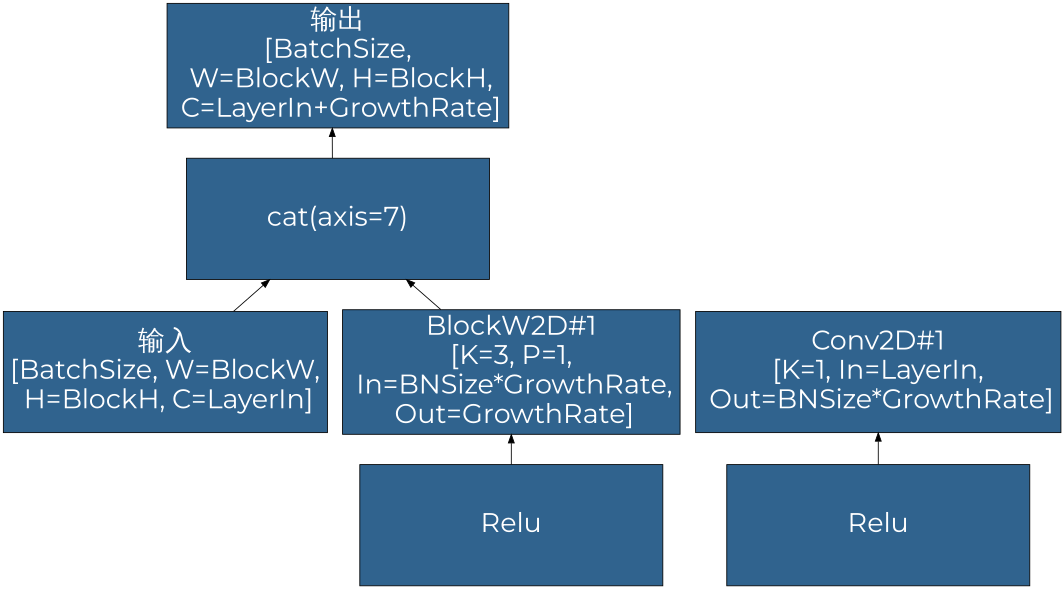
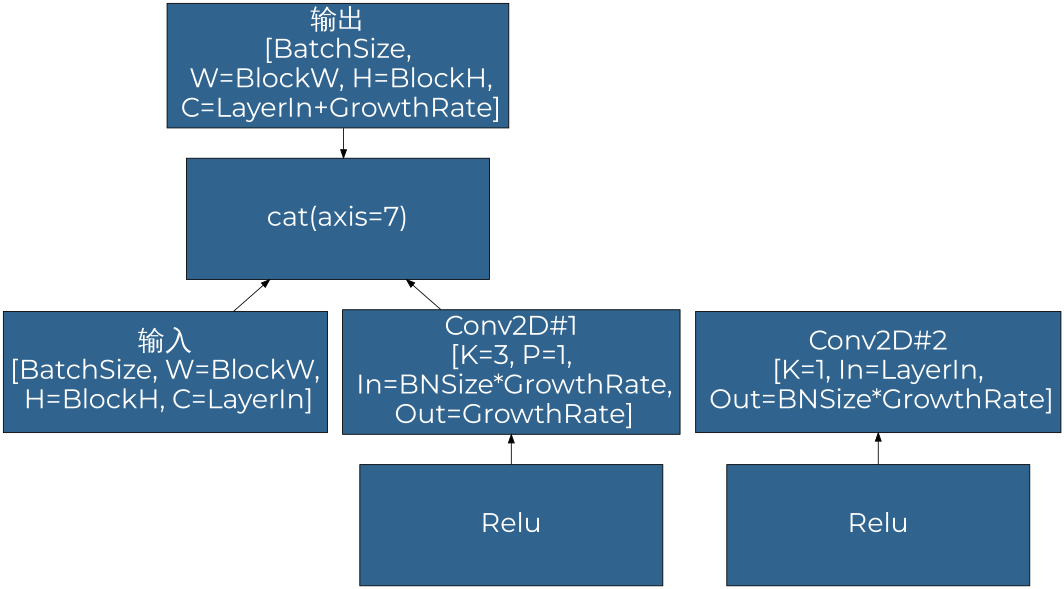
edge "cat(axis=7)" -> "输出 [BatchSize, W=BlockW, H=BlockH, C=LayerIn+GrowthRate]": reversed
node "BlockW2D#1 [K=3, P=1, In=BNSize*GrowthRate, Out=GrowthRate]": label "BlockW2D#1 [K=3, P=1, In=BNSize*GrowthRate, Out=GrowthRate]" -> "Conv2D#1 [K=3, P=1, In=BNSize*GrowthRate, Out=GrowthRate]"
node "Conv2D#1 [K=1, In=LayerIn, Out=BNSize*GrowthRate]": label "Conv2D#1 [K=1, In=LayerIn, Out=BNSize*GrowthRate]" -> "Conv2D#2 [K=1, In=LayerIn, Out=BNSize*GrowthRate]"
